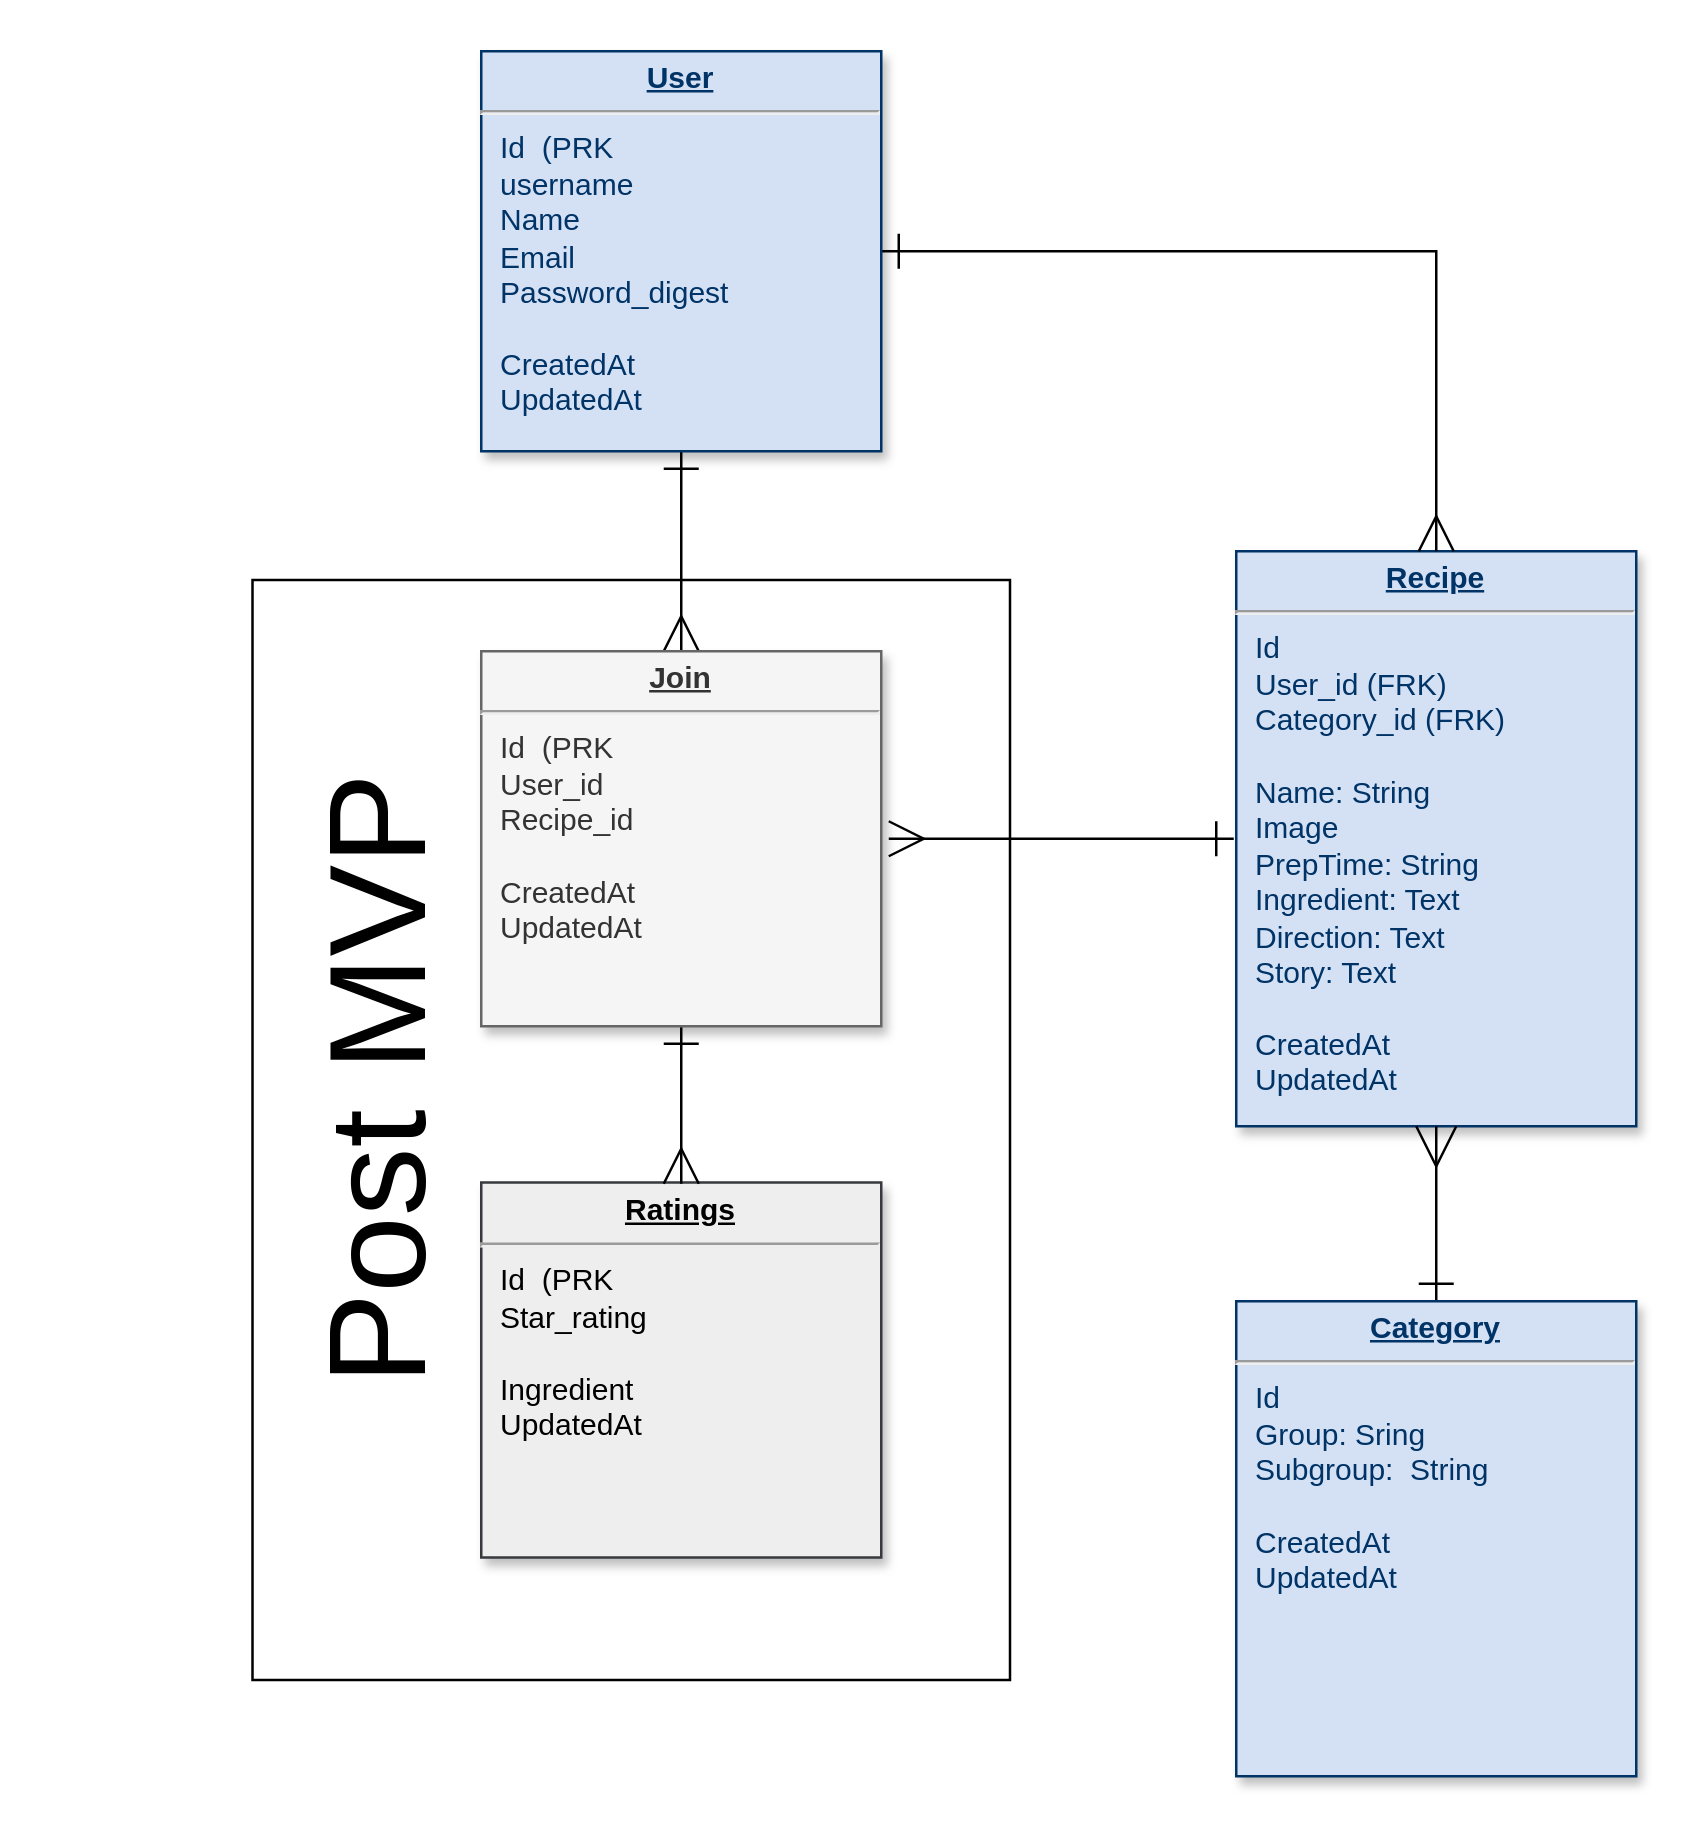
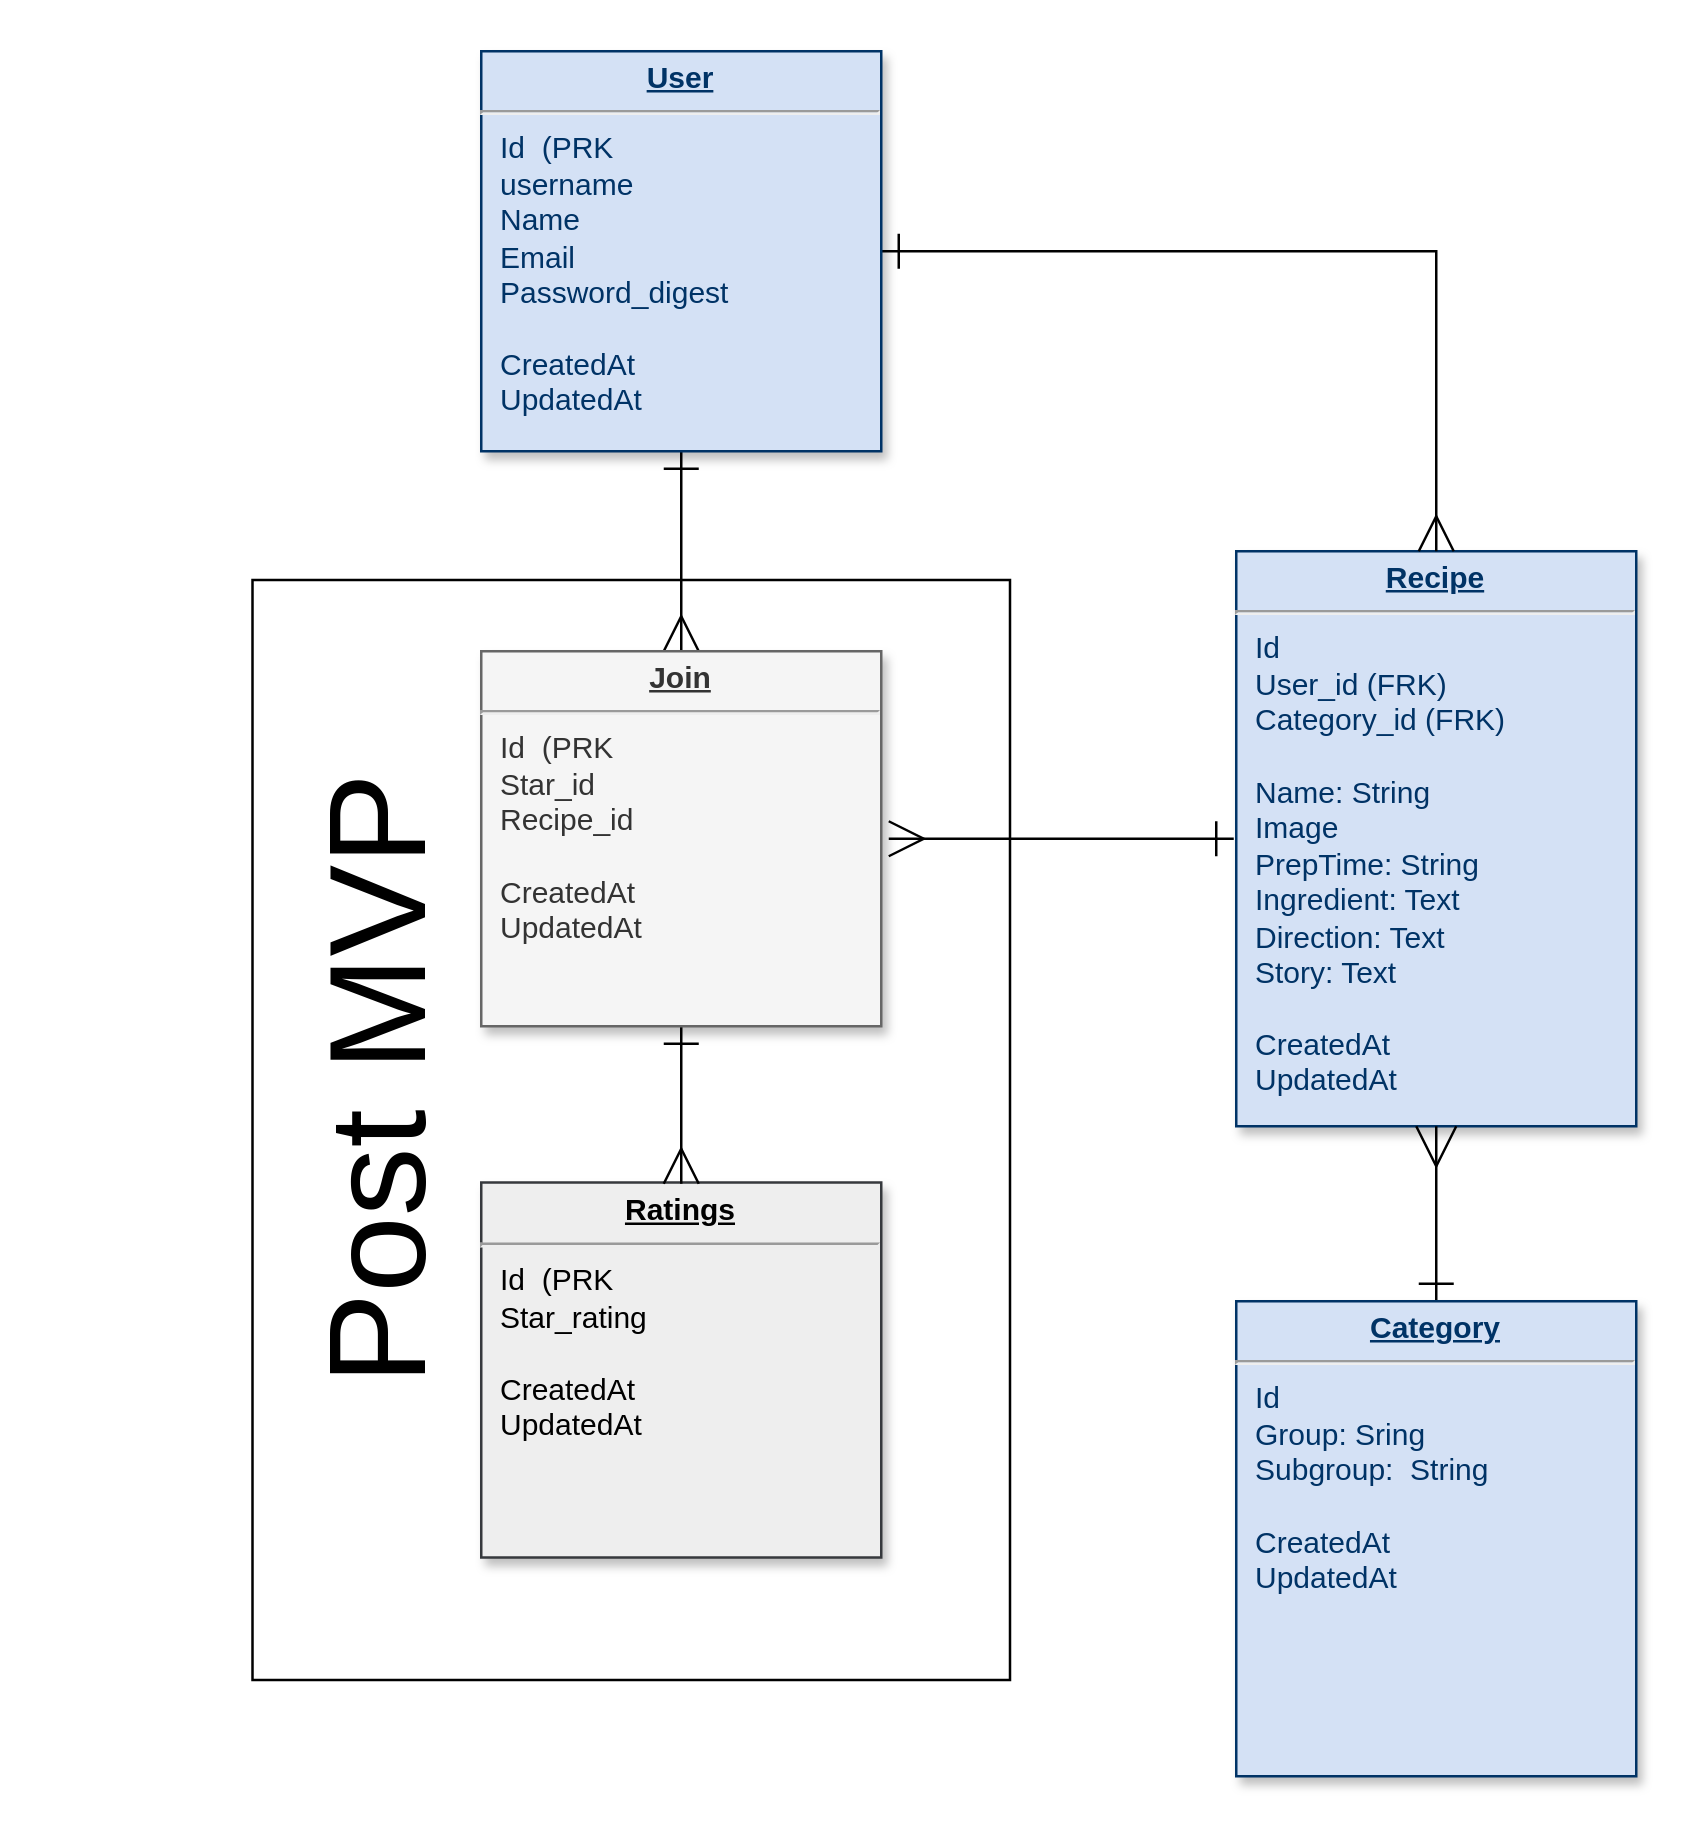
node "Join Id (PRK User_id Recipe_id CreatedAt UpdatedAt": label "Join Id (PRK User_id Recipe_id CreatedAt UpdatedAt" -> "Join Id (PRK Star_id Recipe_id CreatedAt UpdatedAt"
node "Ratings Id (PRK Star_rating Ingredient UpdatedAt": label "Ratings Id (PRK Star_rating Ingredient UpdatedAt" -> "Ratings Id (PRK Star_rating CreatedAt UpdatedAt"
